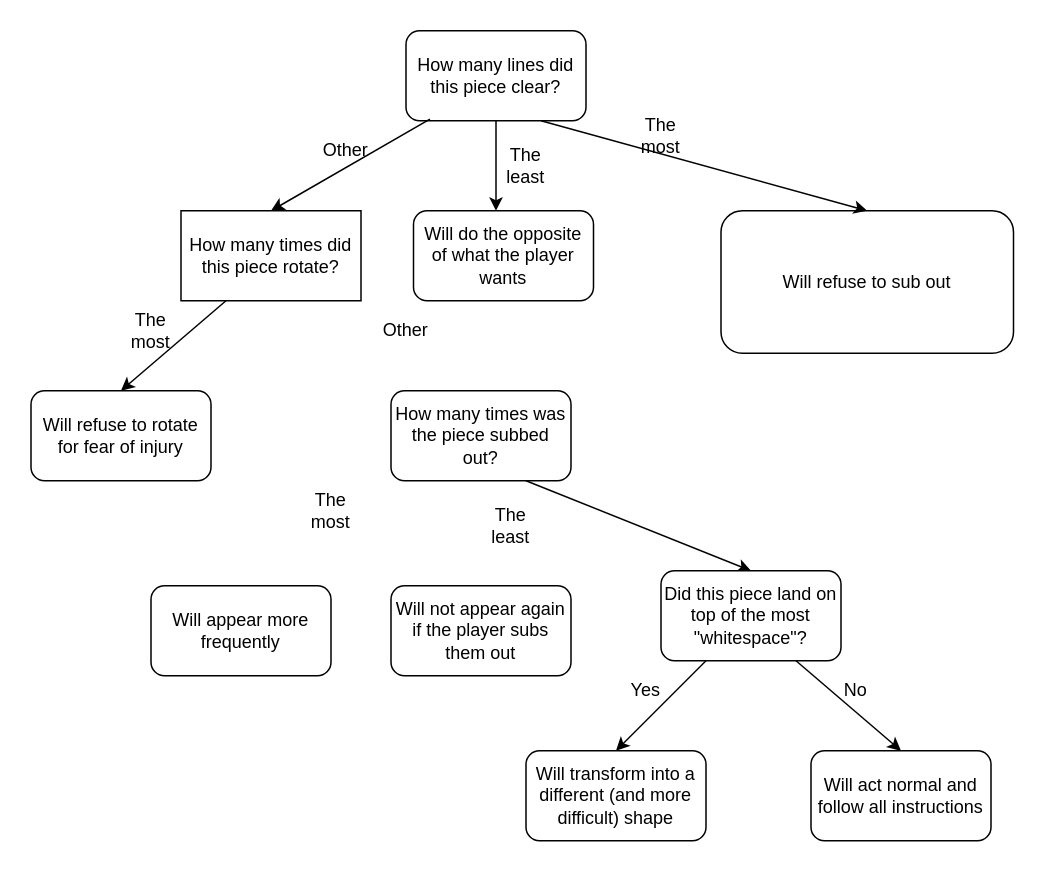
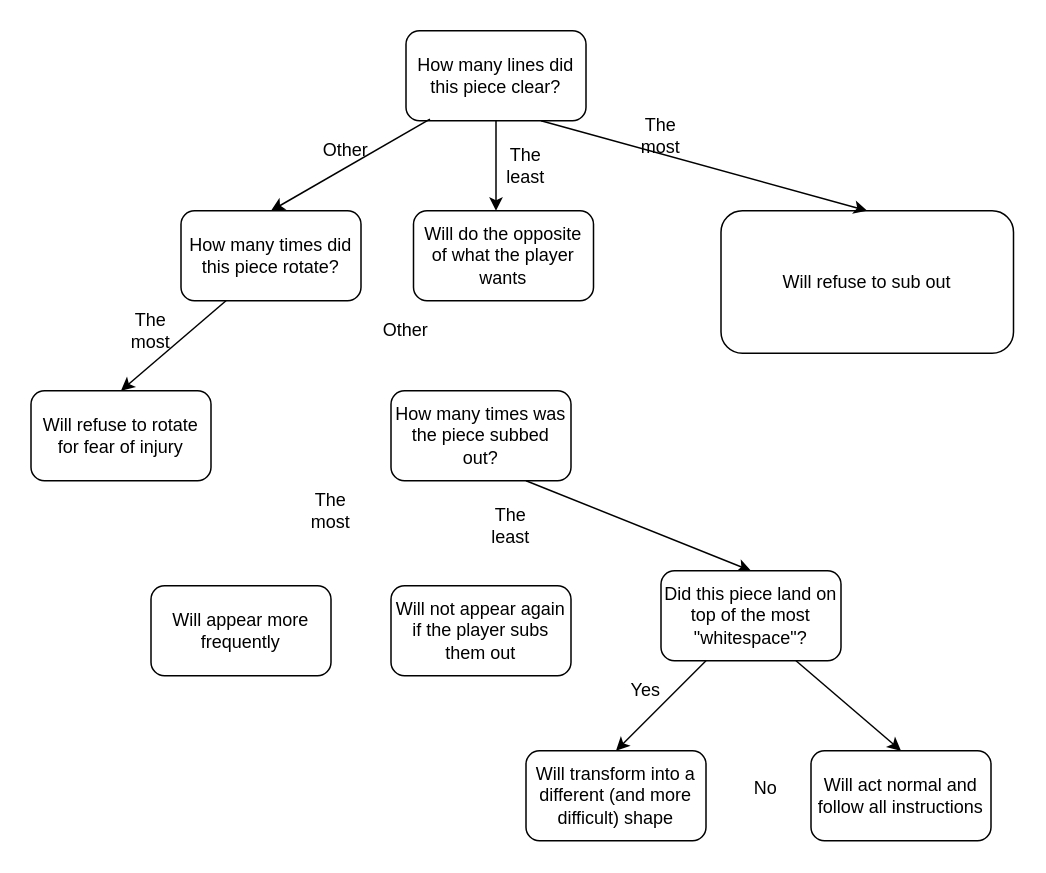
node "How many times did this piece rotate?": shape rectangle -> rounded rectangle
node "No": moved (856, 691) -> (766, 788)
